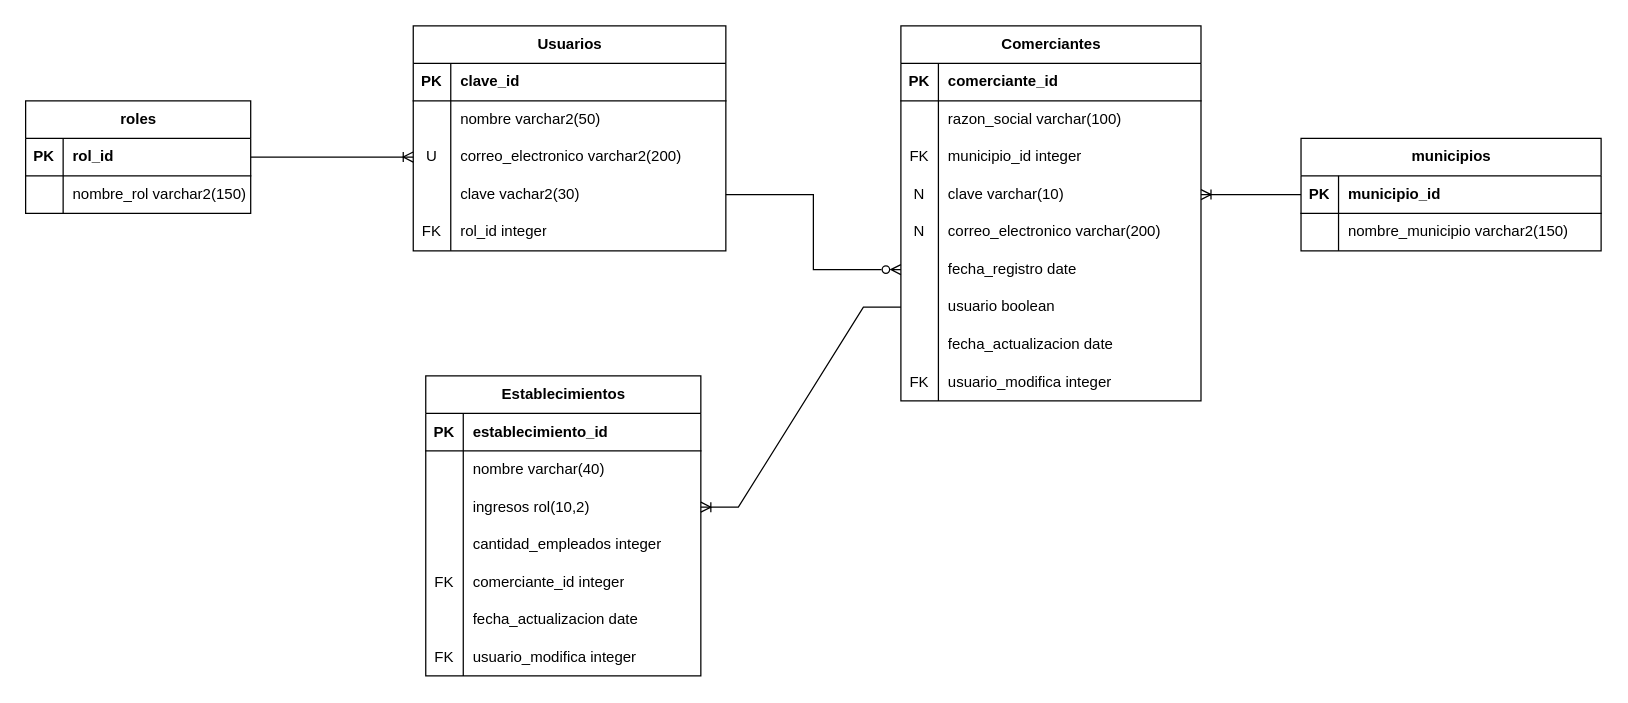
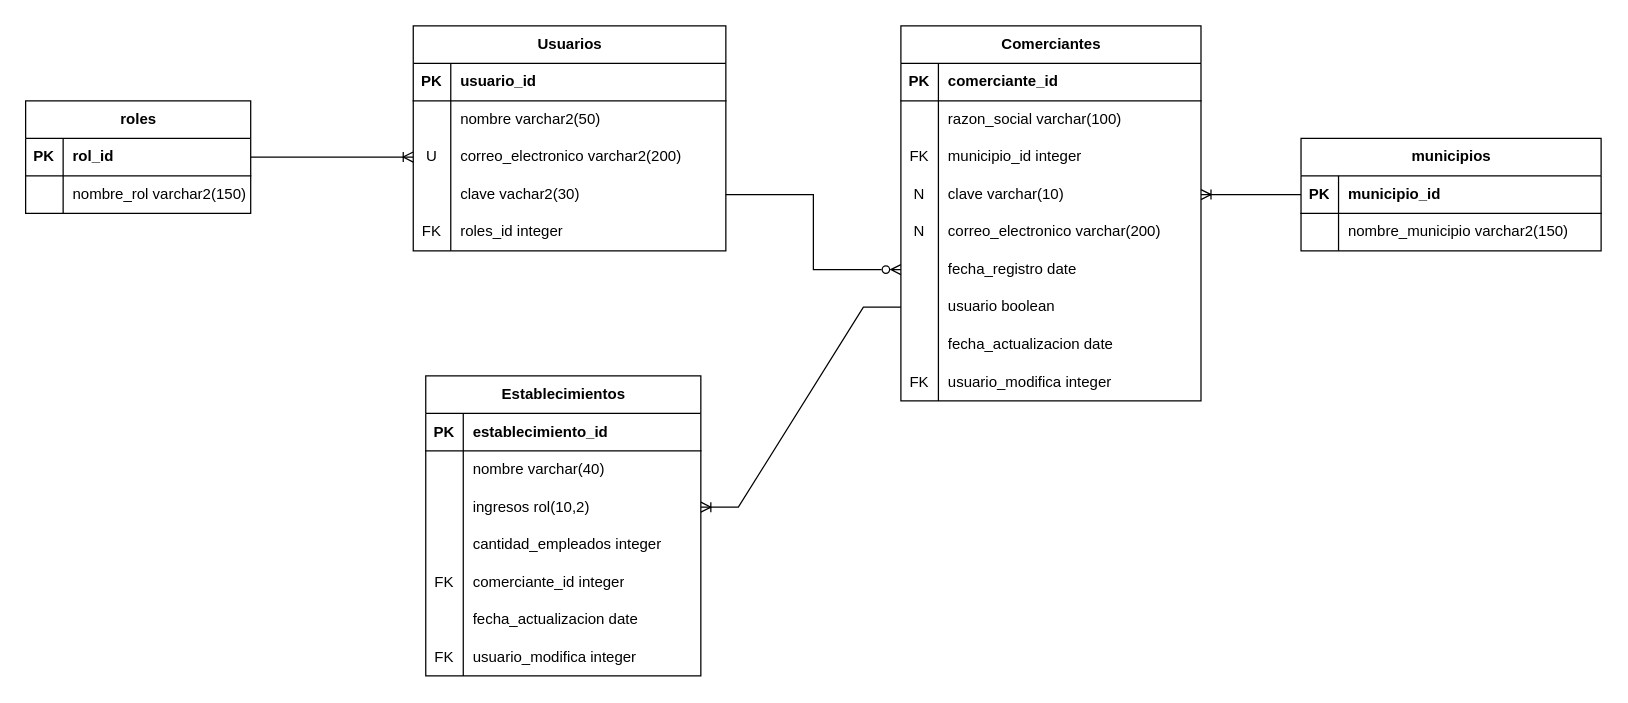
node "clave_id": label "clave_id" -> "usuario_id"
node "rol_id integer": label "rol_id integer" -> "roles_id integer"
